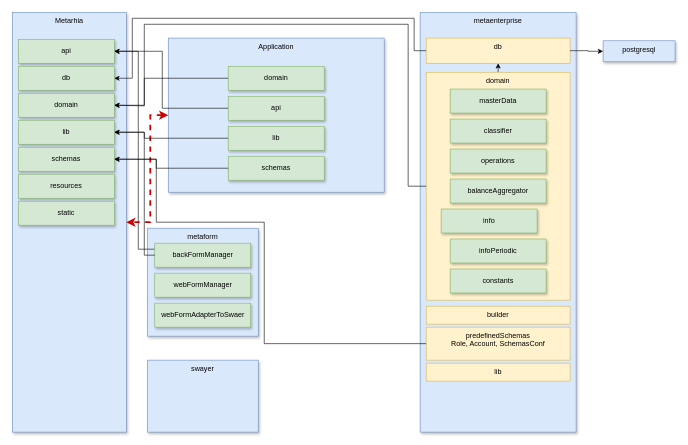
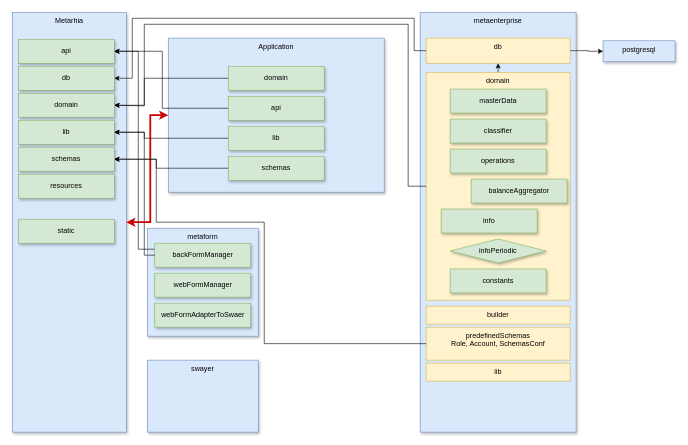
edge "Application" -- "Metarhia": style dashed -> solid
node "balanceAggregator": moved (498, 191) -> (519, 191)
node "static": moved (66, 213) -> (66, 231)
node "infoPeriodic": shape rectangle -> diamond
